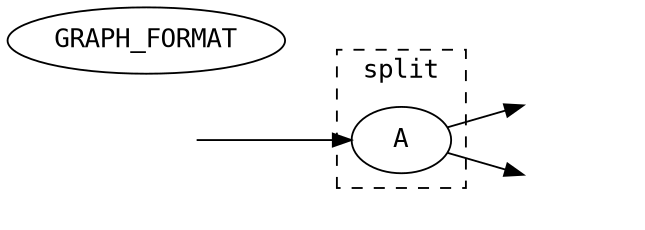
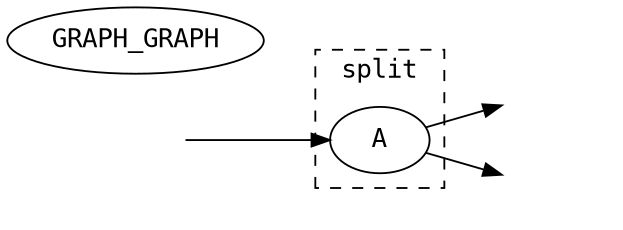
node "GRAPH_FORMAT": label "GRAPH_FORMAT" -> "GRAPH_GRAPH"
